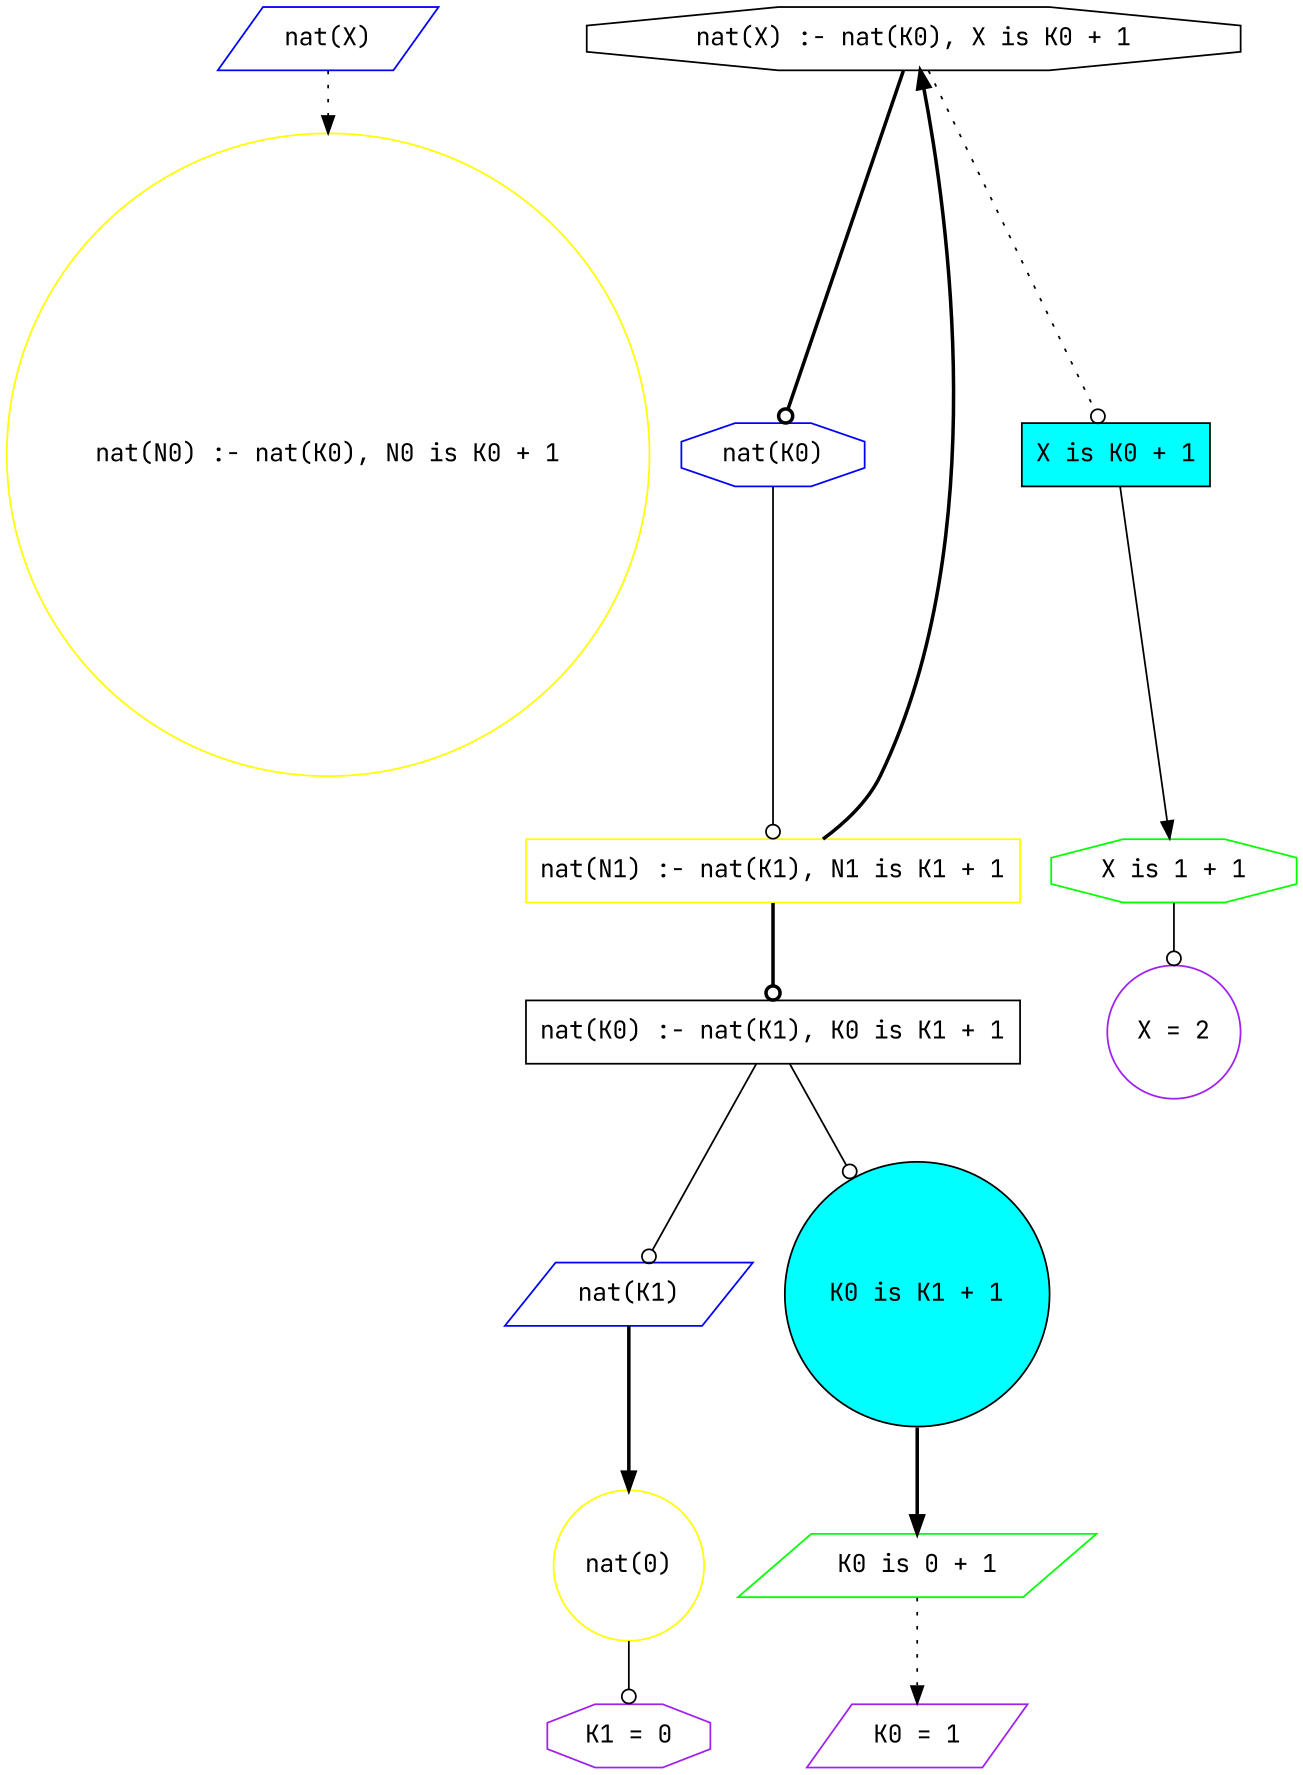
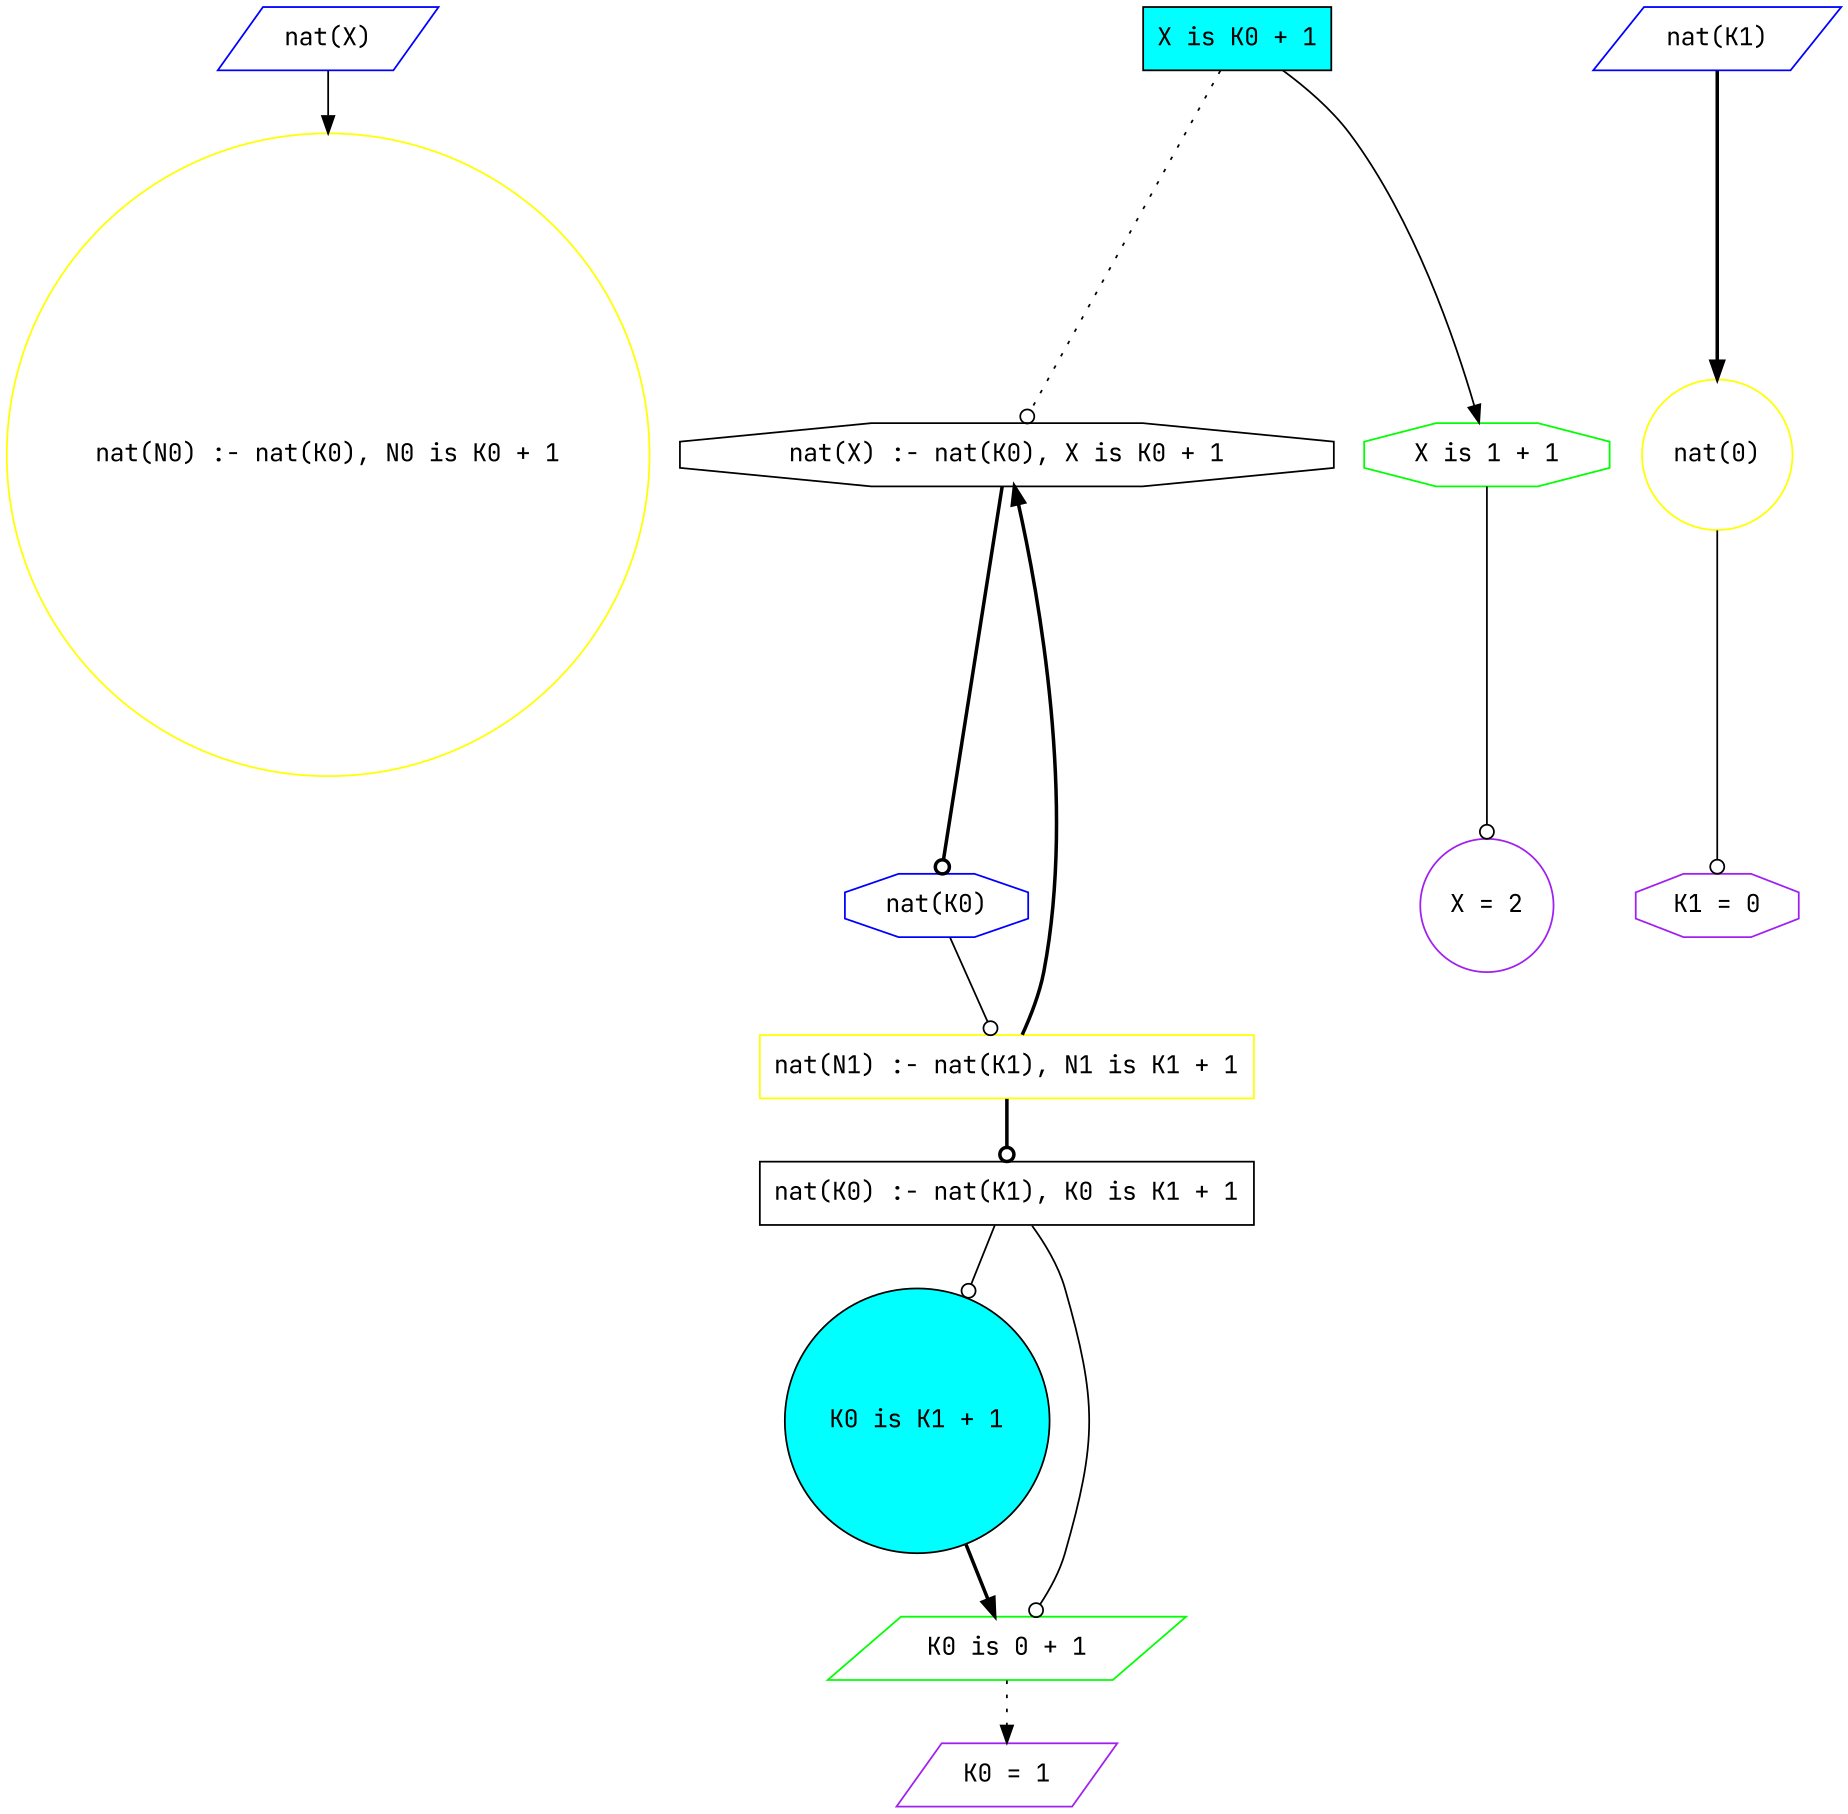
edge "nat(X)" -> "nat(N0) :- nat(K0), N0 is K0 + 1": style dotted -> solid
edge "nat(X) :- nat(K0), X is K0 + 1" -> "X is K0 + 1": reversed
edge "nat(K0) :- nat(K1), K0 is K1 + 1" -> "nat(K1)": now "nat(K0) :- nat(K1), K0 is K1 + 1" -> "K0 is 0 + 1"
